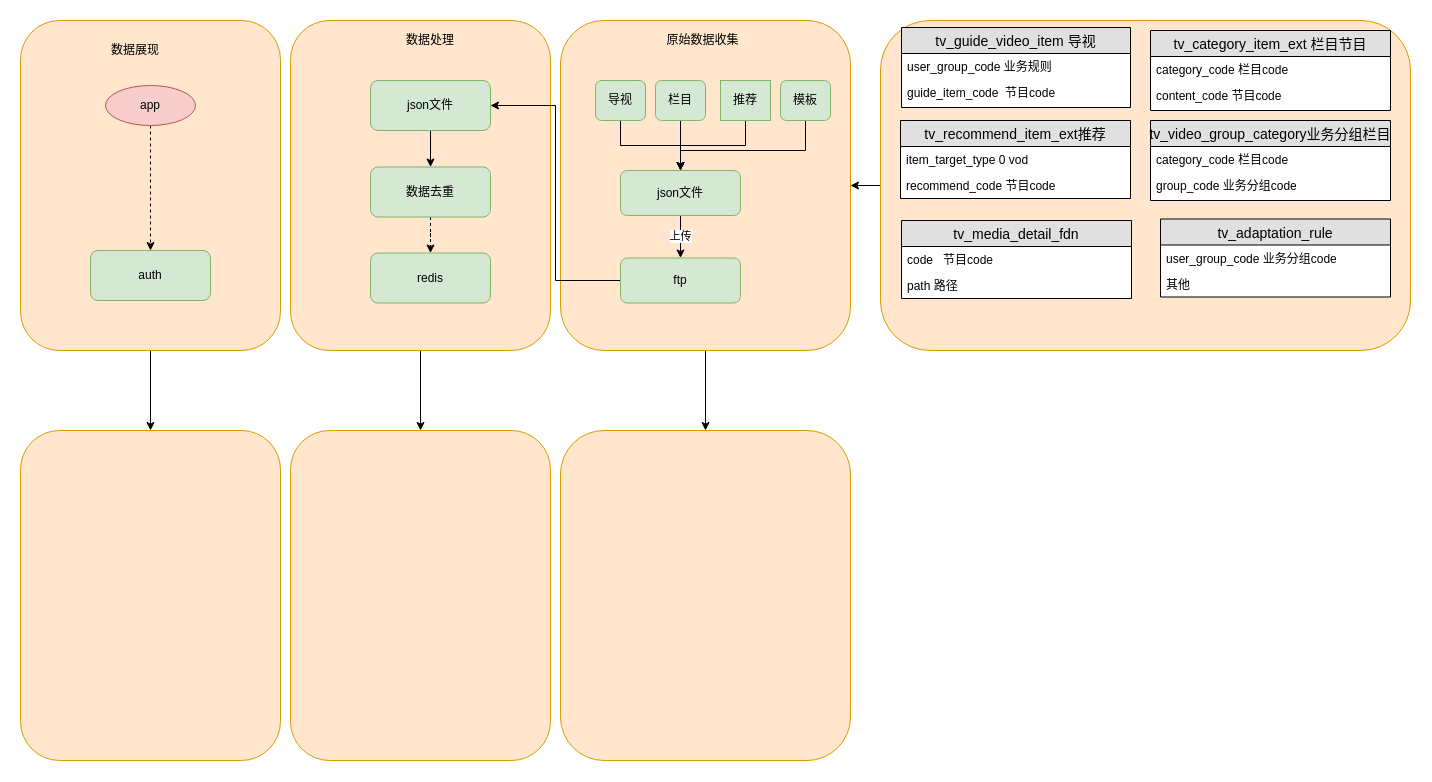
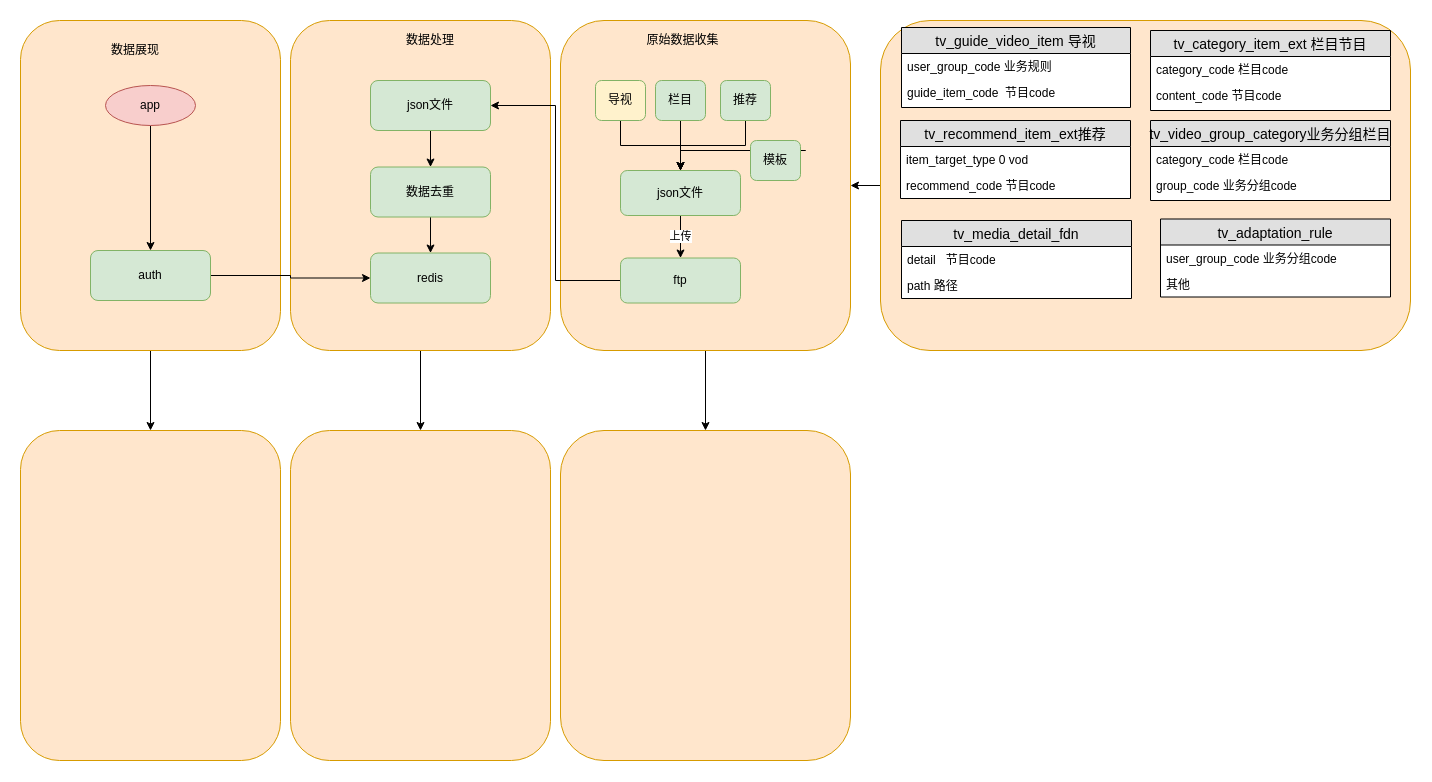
node "原始数据收集": moved (703, 41) -> (683, 41)
node "导视": fillcolor #d5e8d4 -> #fff2cc
node "推荐": shape rectangle -> rounded rectangle
node "模板": moved (806, 101) -> (776, 161)
edge "app" -> "auth": style dashed -> solid
edge "数据去重" -> "redis": style dashed -> solid
node "code 节目code": label "code 节目code" -> "detail 节目code"
edge "auth" -> "redis": added
